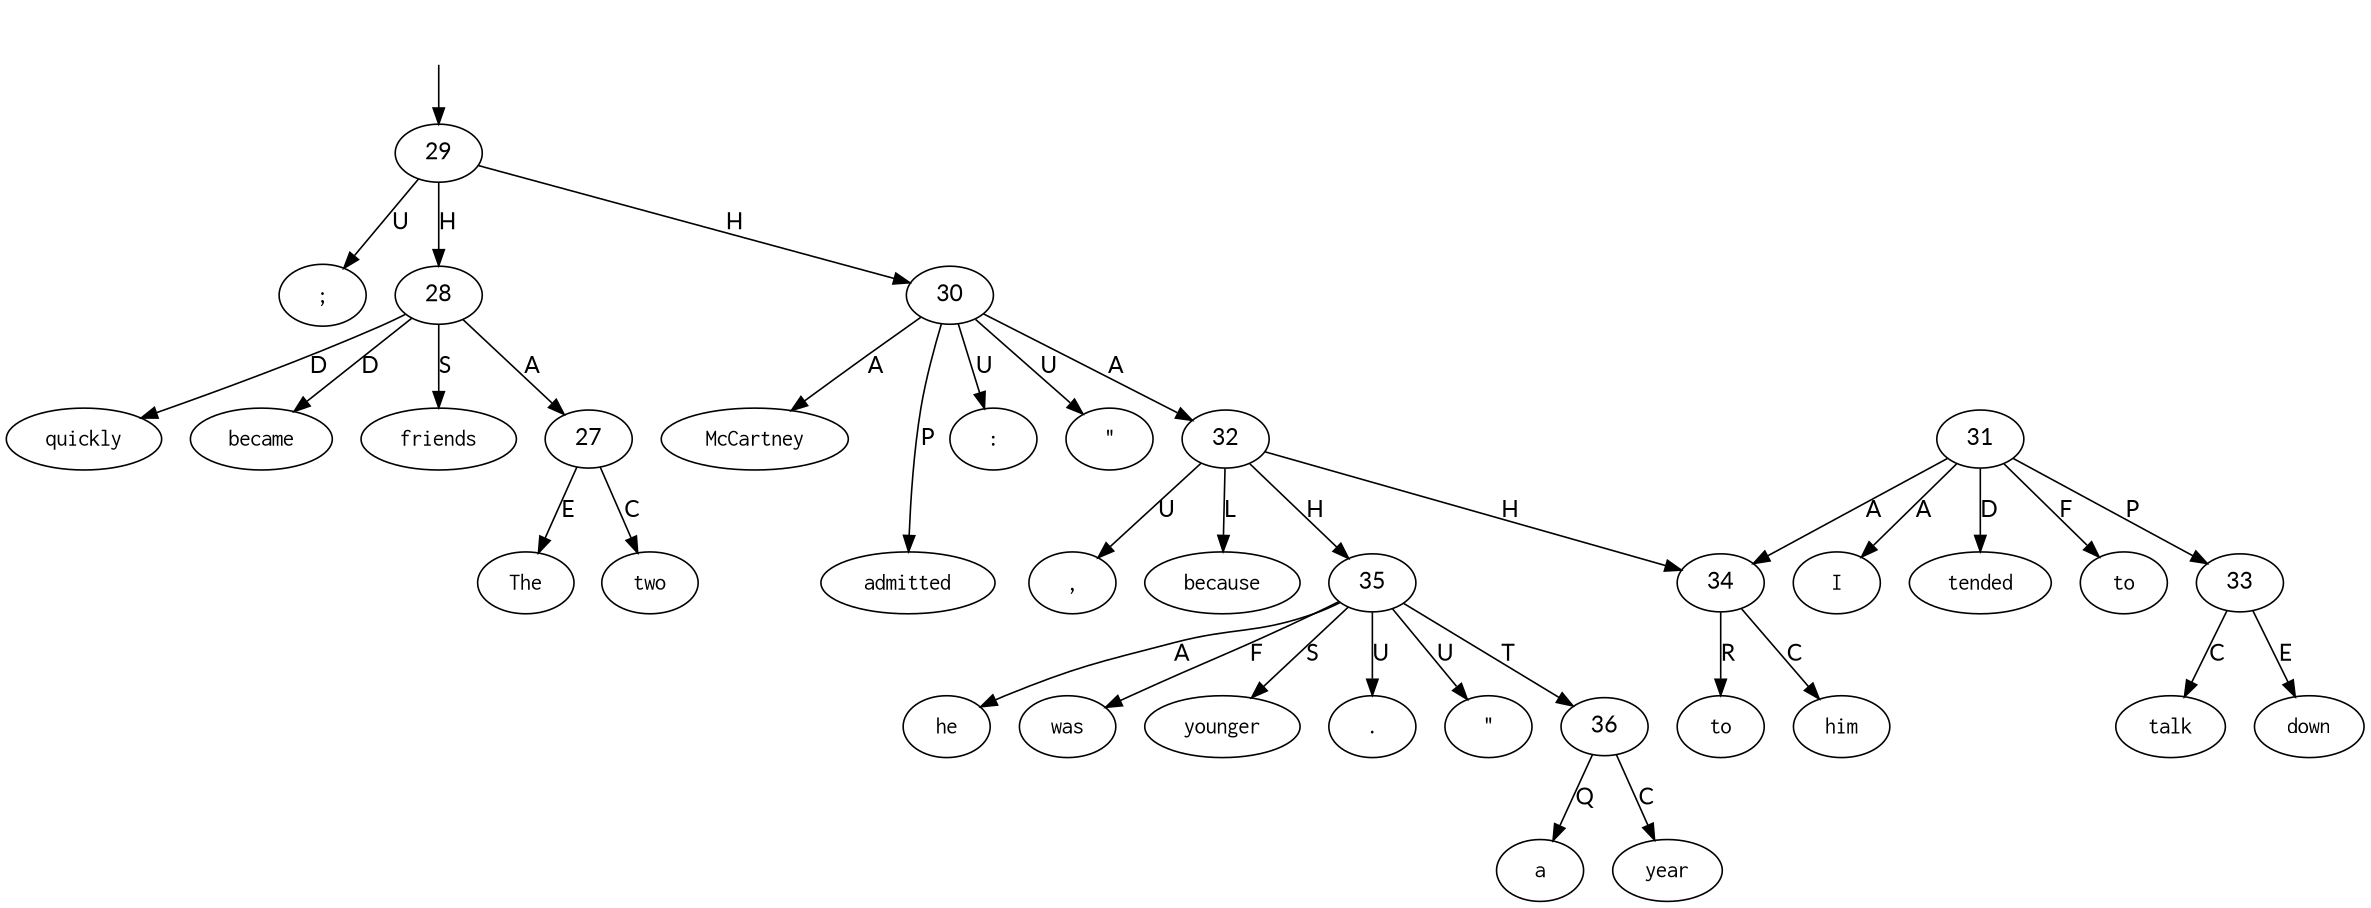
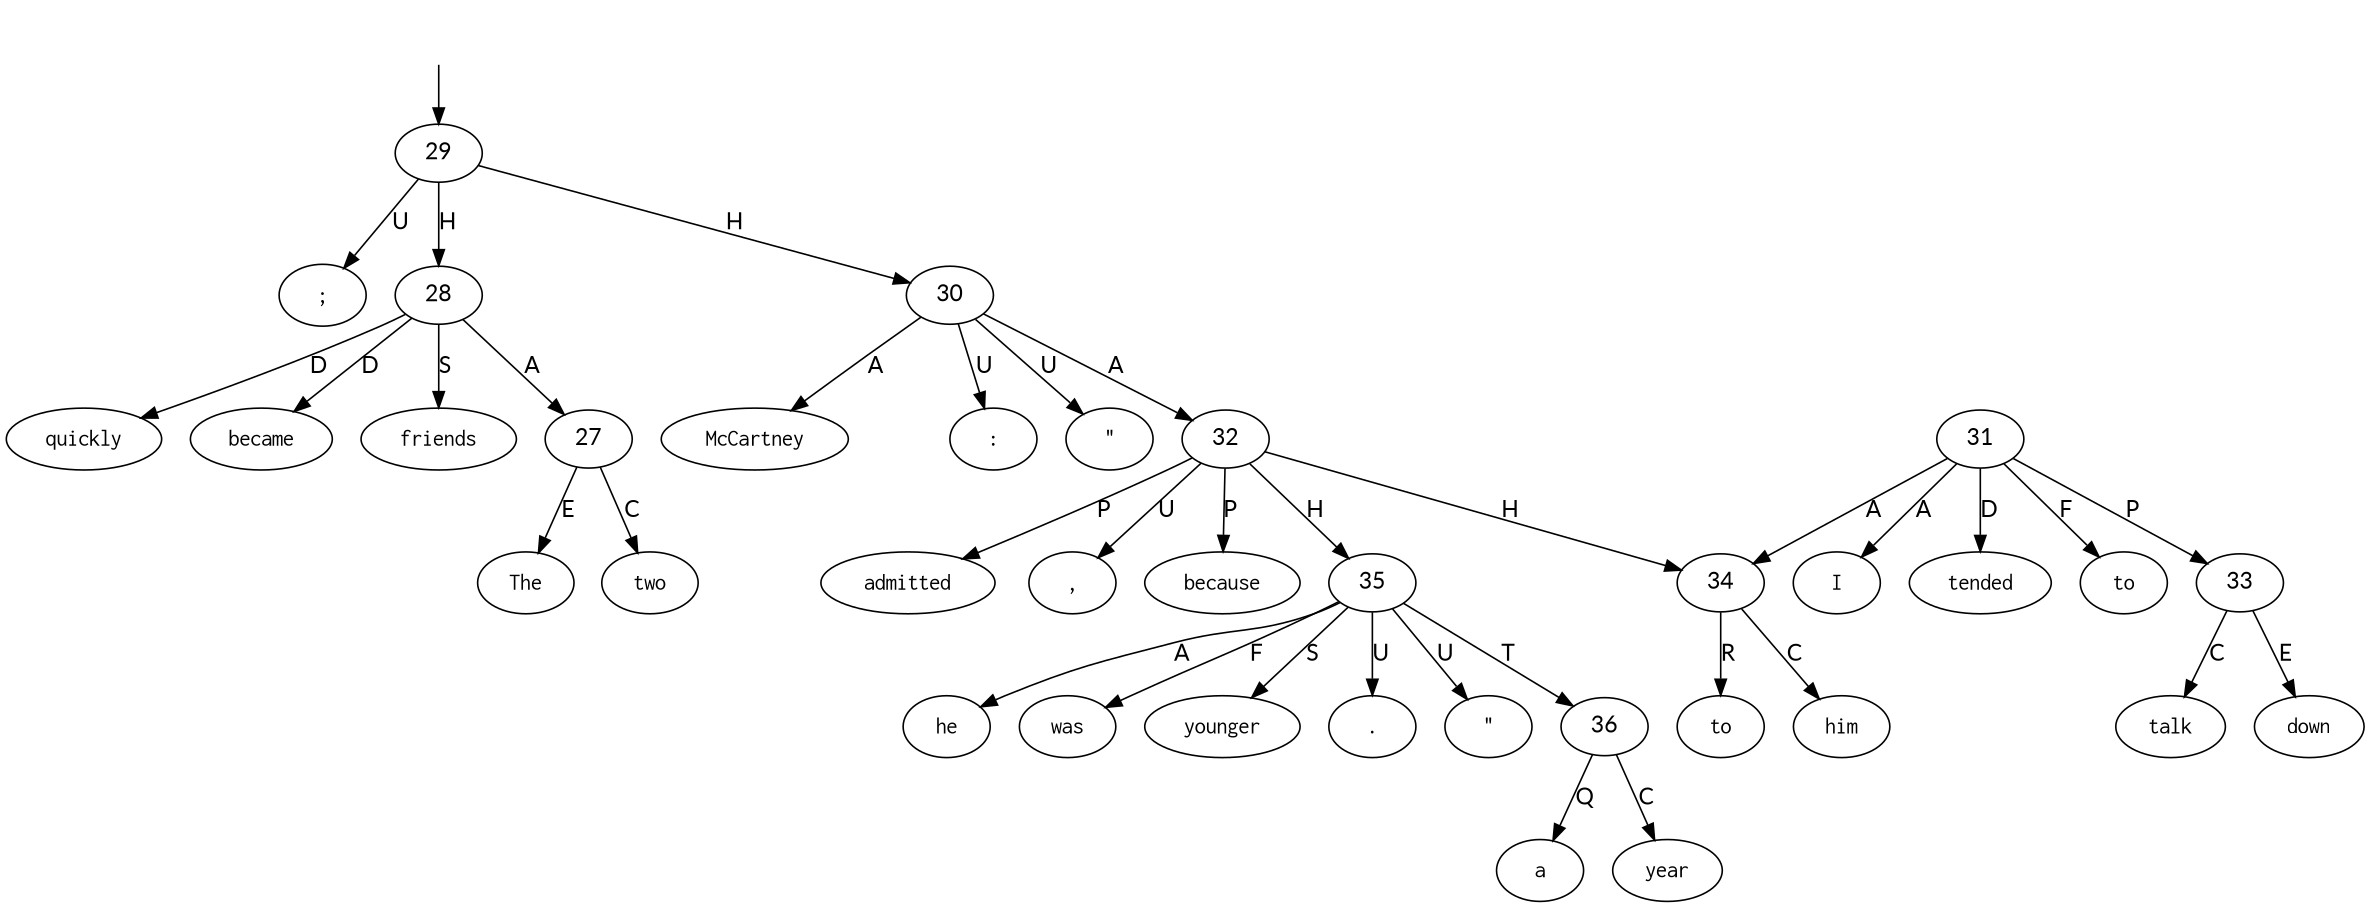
edge "30" -> "admitted": now "32" -> "admitted"
edge "32" -> "because": label "L" -> "P"
